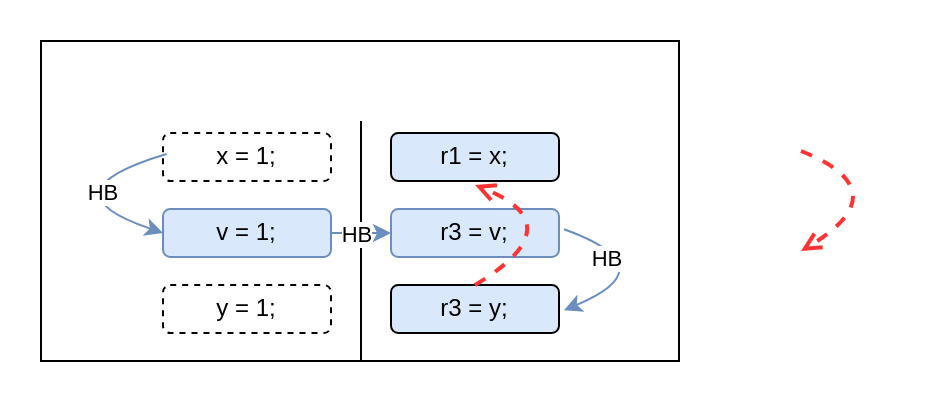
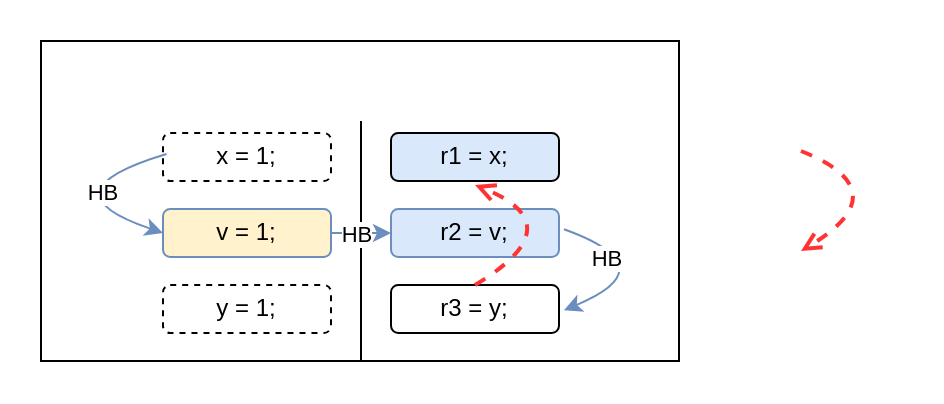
node "v = 1;": fillcolor #dae8fc -> #fff2cc
node "r3 = v;": label "r3 = v;" -> "r2 = v;"
node "r3 = y;": fillcolor #dae8fc -> #ffffff
